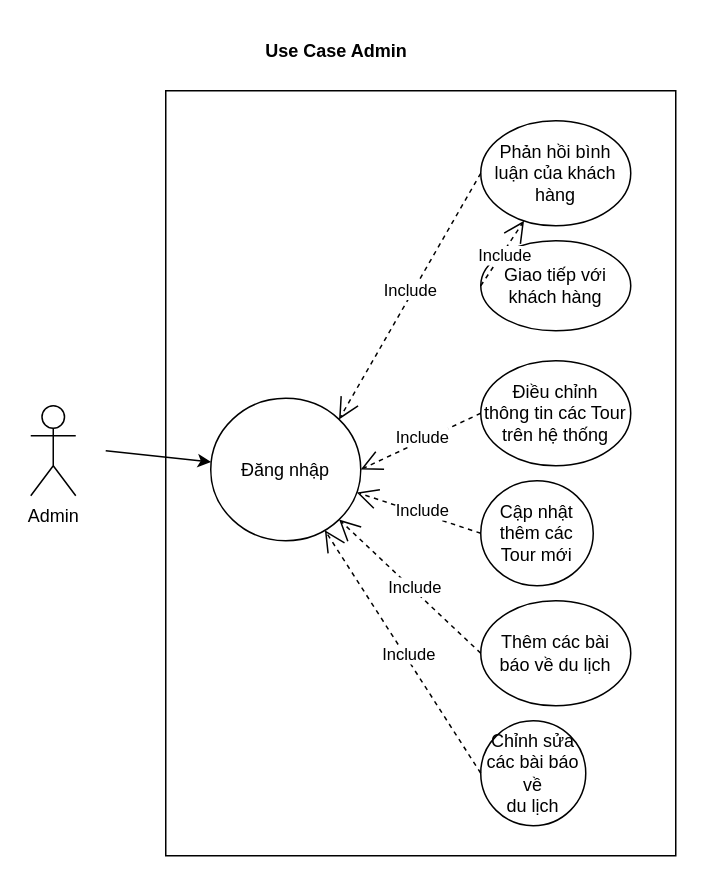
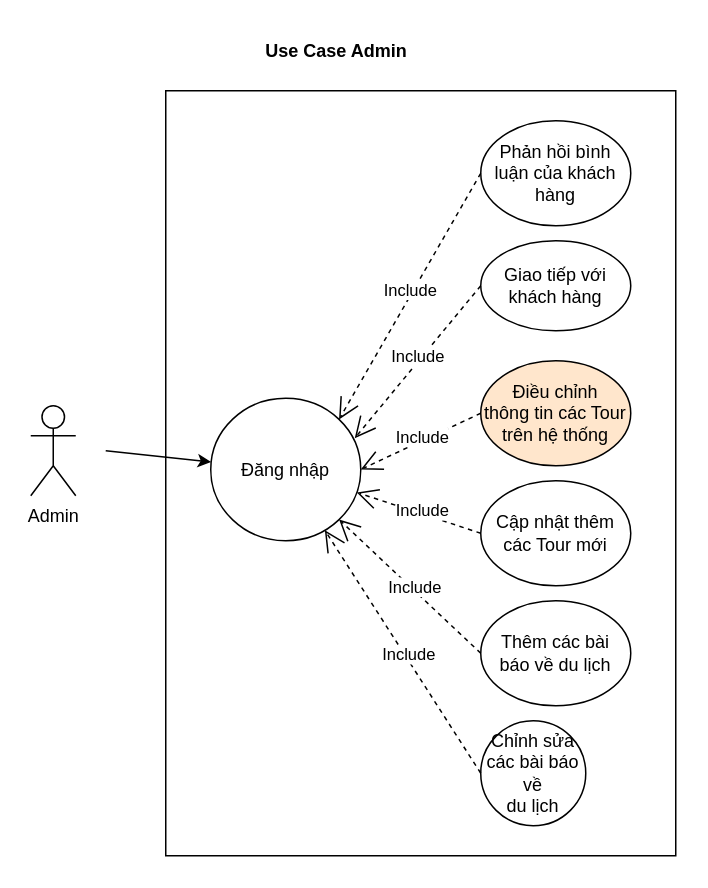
edge "Giao tiếp với khách hàng" -> "Phản hồi bình luận của khách hàng": now "Giao tiếp với khách hàng" -> "Đăng nhập"
node "Điều chỉnh thông tin các Tour trên hệ thống": fillcolor #ffffff -> #ffe6cc
node "Cập nhật thêm các Tour mới": size 113x105 -> 150x105
